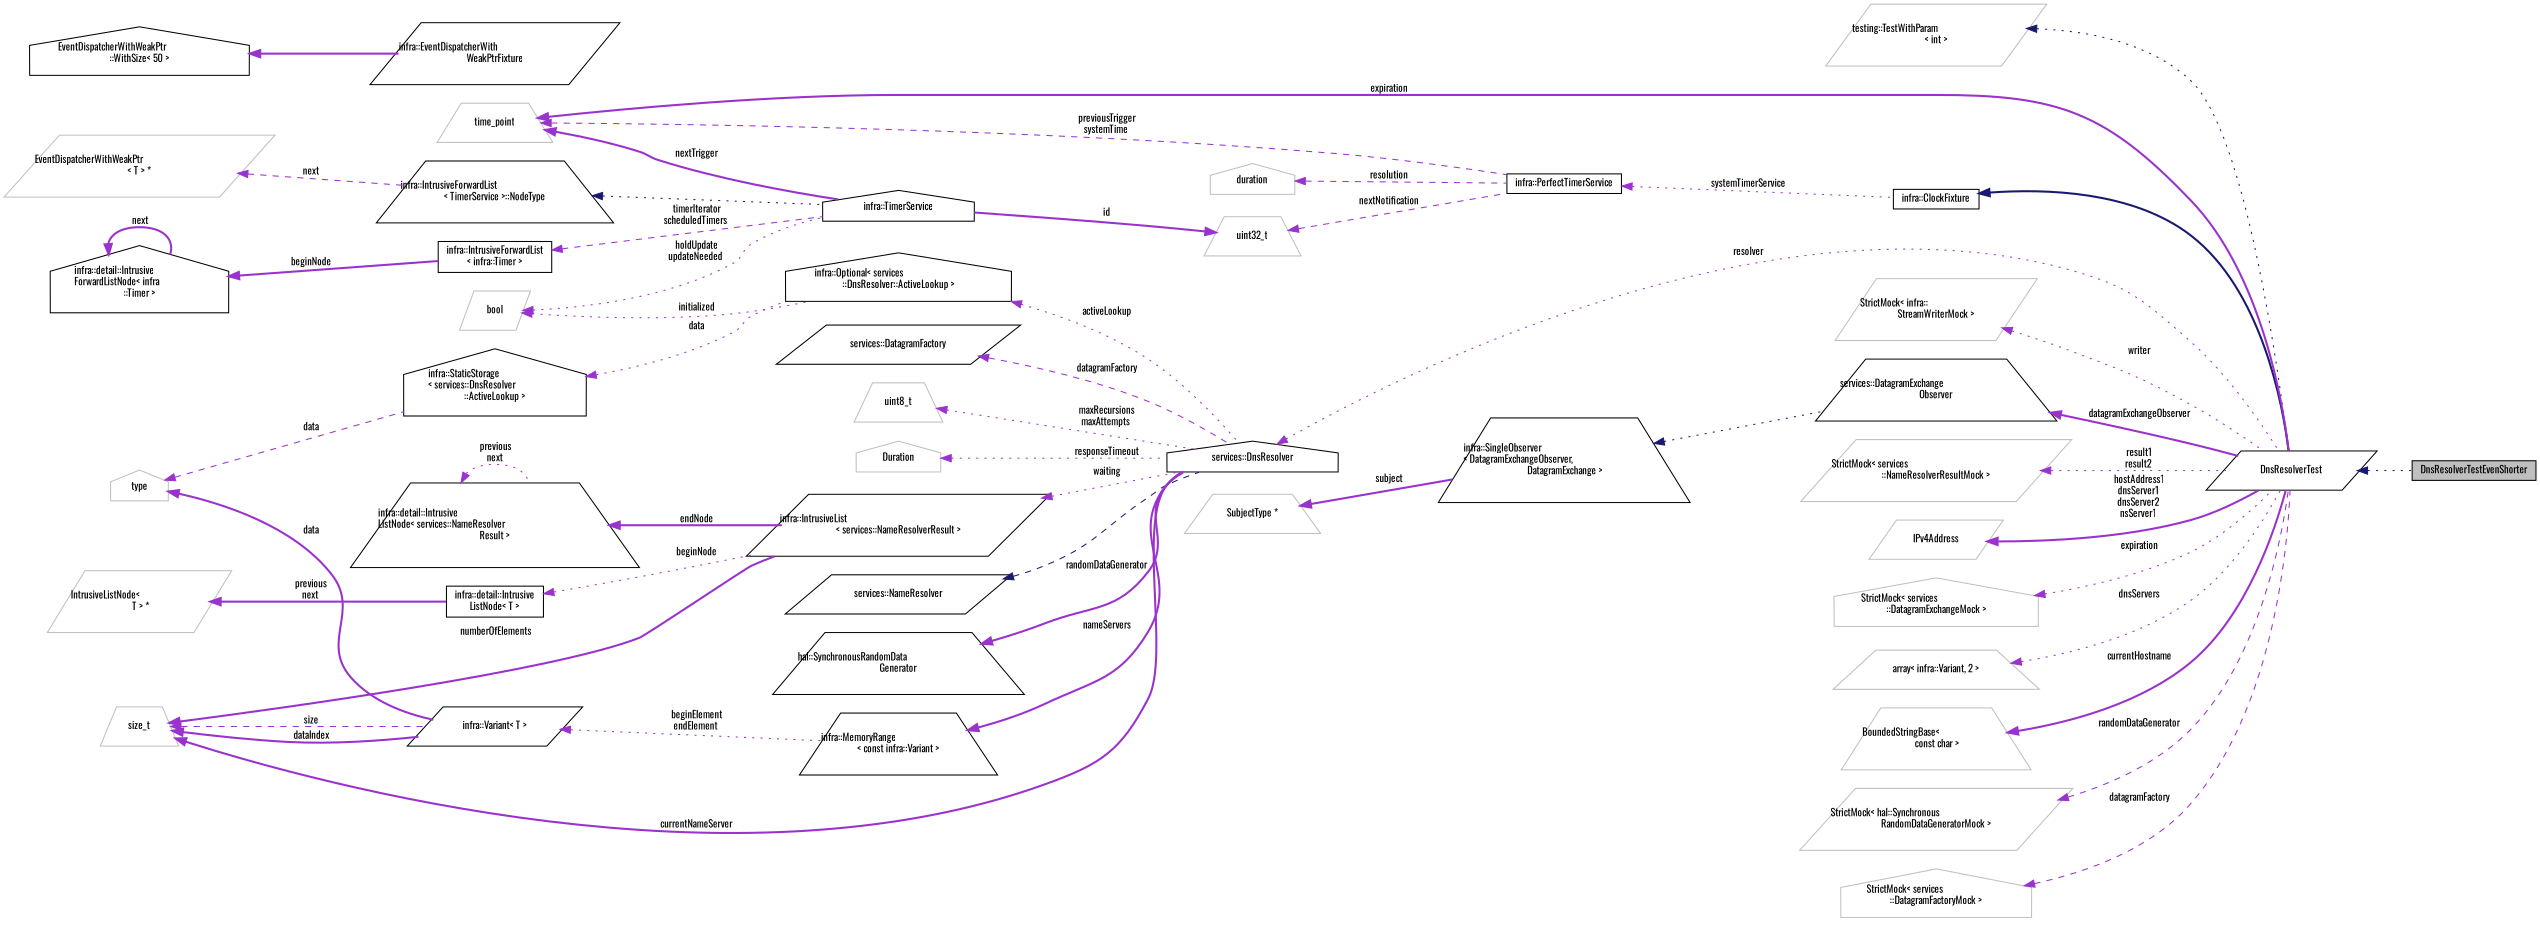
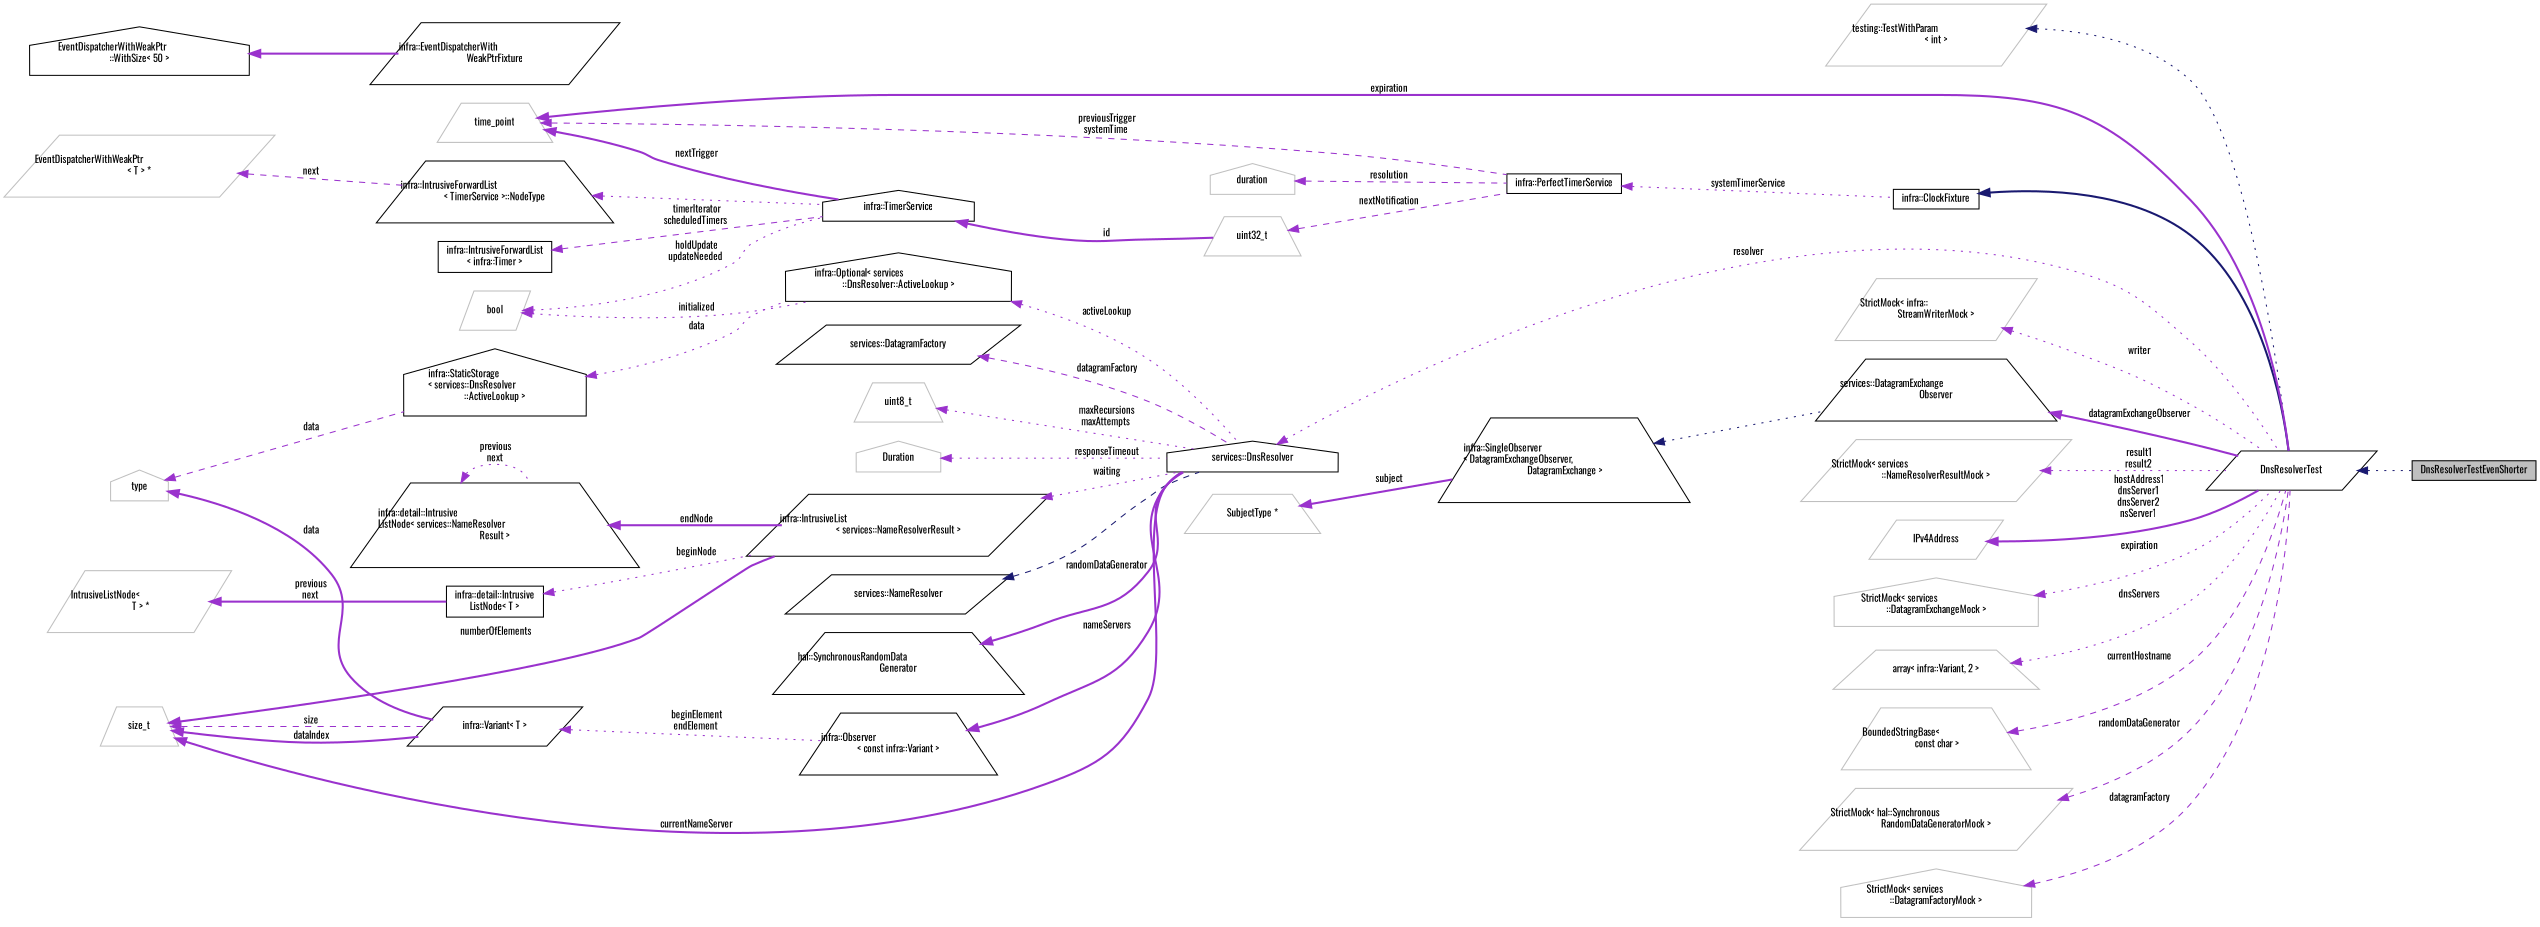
edge "infra::TimerService" -> "infra::IntrusiveForwardList < TimerService >::NodeType": color midnightblue -> darkorchid3
edge "infra::TimerService" -> "uint32_t": reversed
node "infra::detail::Intrusive ForwardListNode< infra ::Timer >": removed
edge "DnsResolverTest" -> "BoundedStringBase< const char >": style bold -> dashed
node "infra::MemoryRange < const infra::Variant >": label "infra::MemoryRange < const infra::Variant >" -> "infra::Observer < const infra::Variant >"
